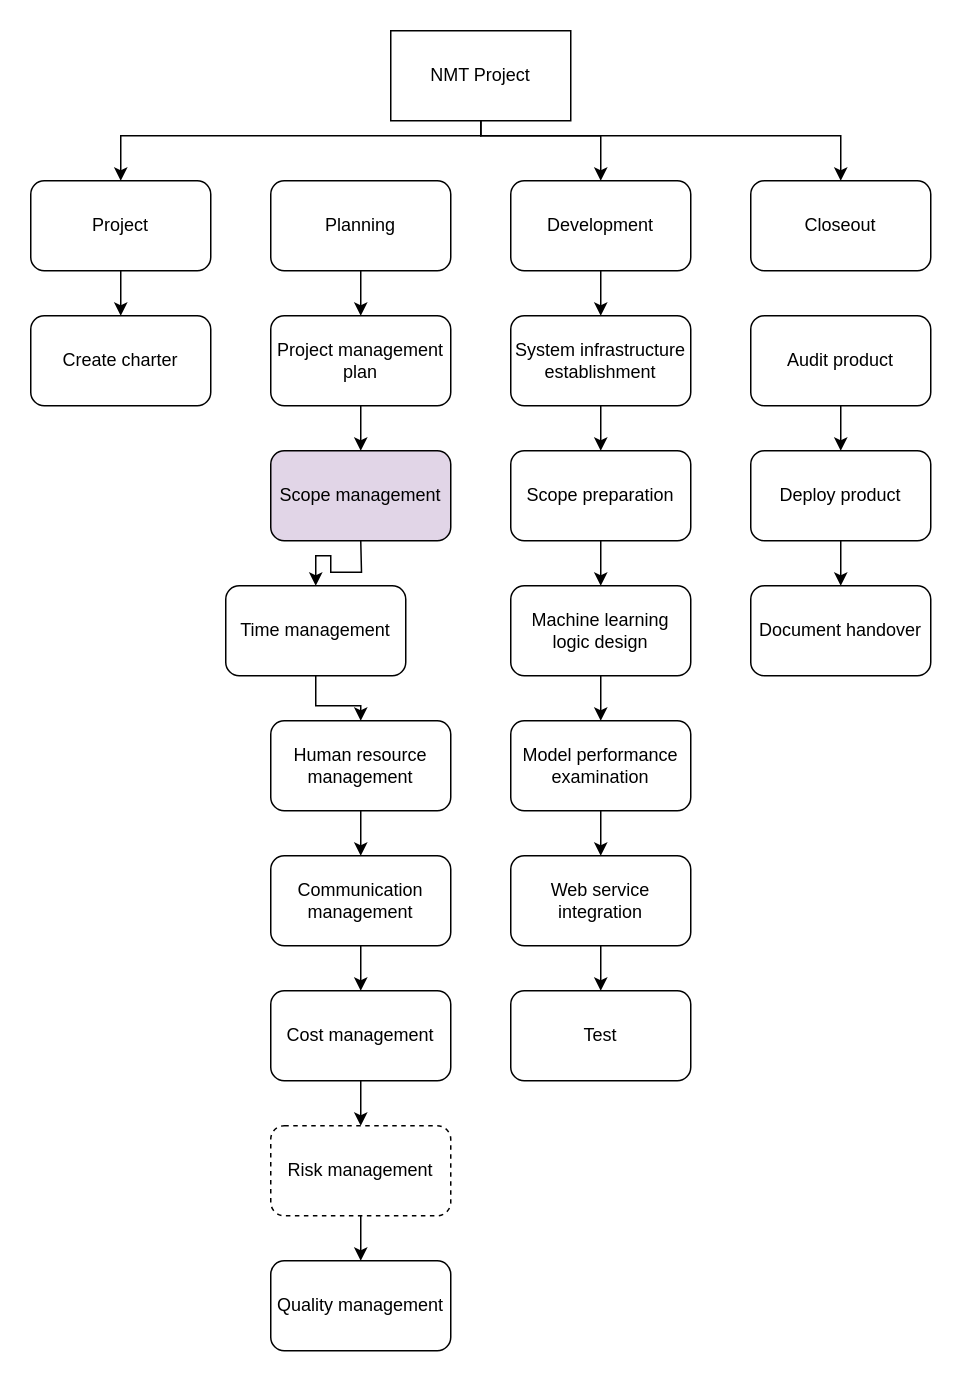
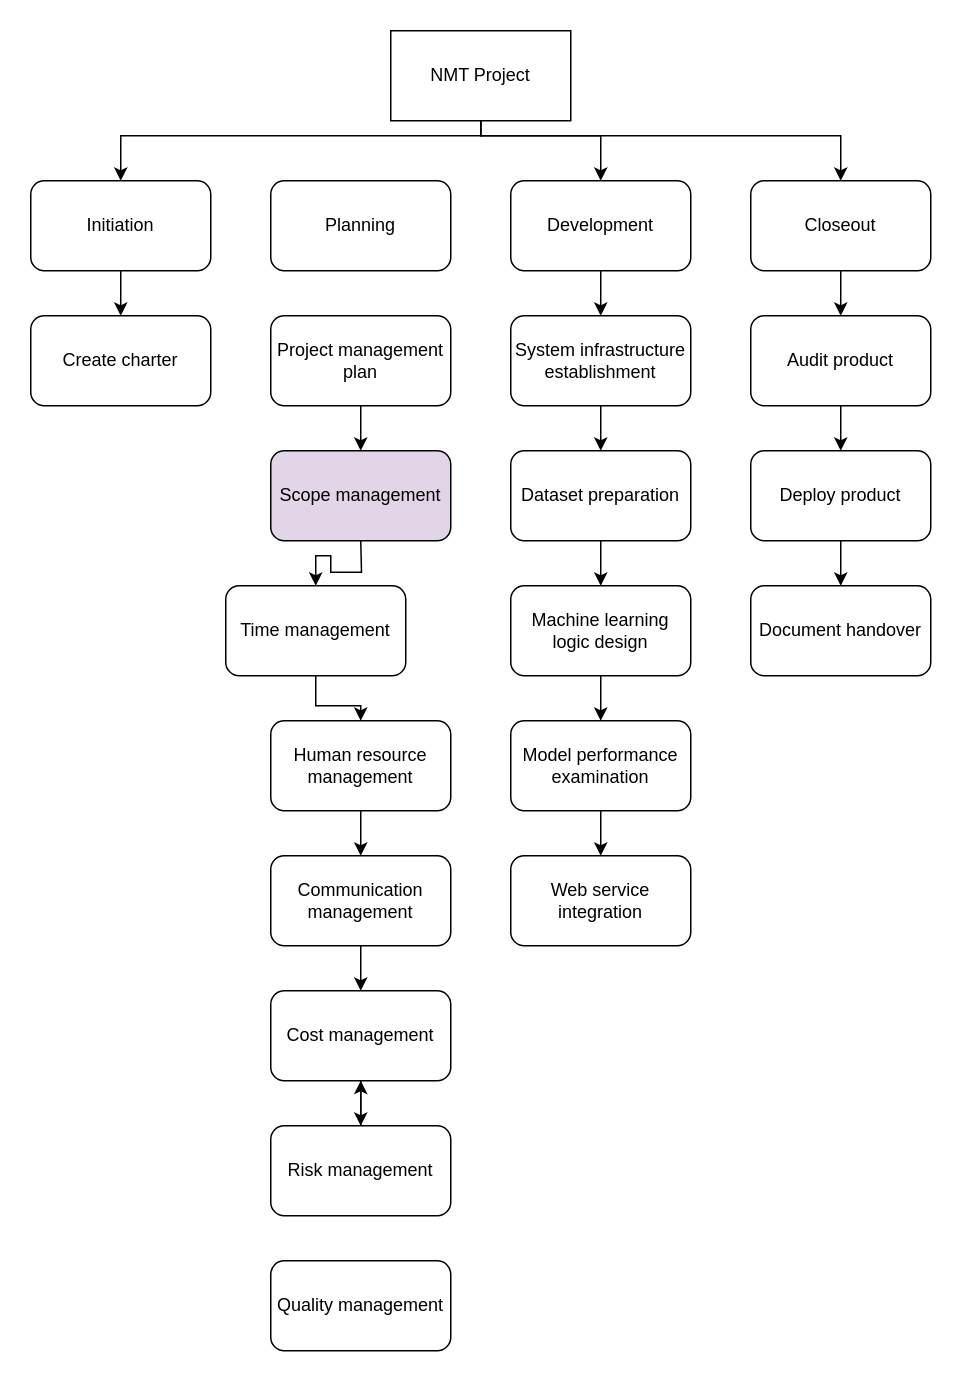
node "Project": label "Project" -> "Initiation"
edge "Planning" -> "Project management plan": removed
edge "Closeout" -> "Audit product": added
node "Scope preparation": label "Scope preparation" -> "Dataset preparation"
edge "Web service integration" -> "Test": removed
node "Test": removed
node "Risk management": style dashed -> solid
edge "Risk management" -> "Quality management": now "Risk management" -> "Cost management"
